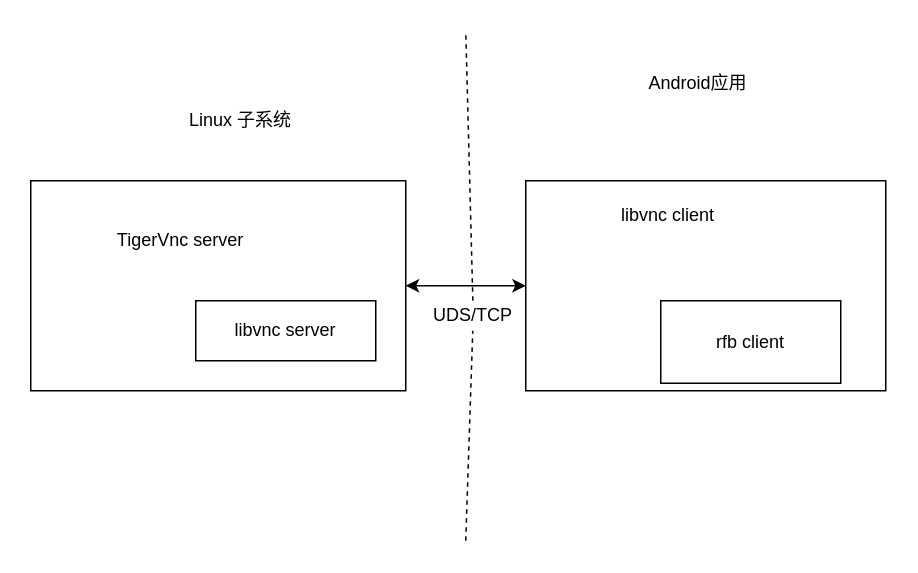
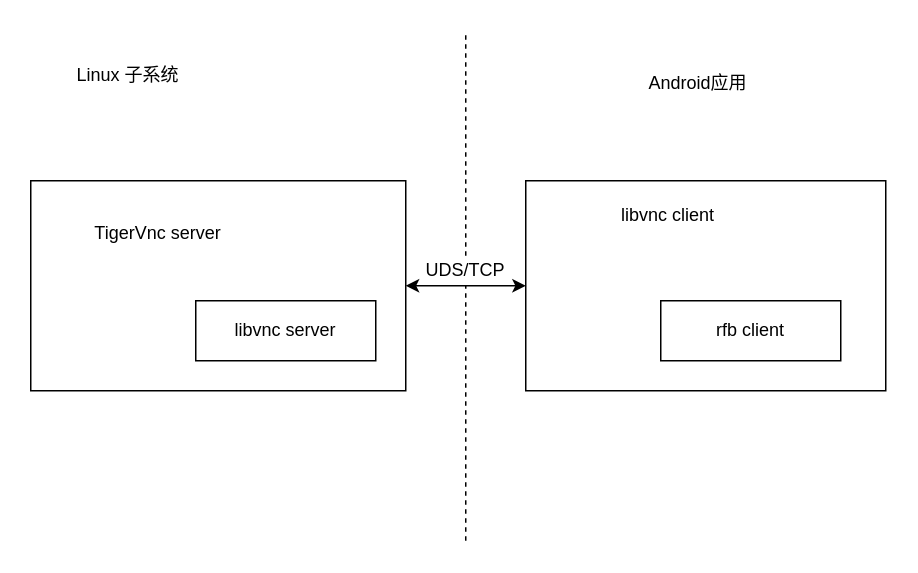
node "Linux 子系统": moved (241, 121) -> (128, 76)
node "TigerVnc server": moved (181, 241) -> (158, 233)
node "UDS/TCP": moved (473, 316) -> (466, 271)
node "rfb client": size 180x83 -> 180x60
